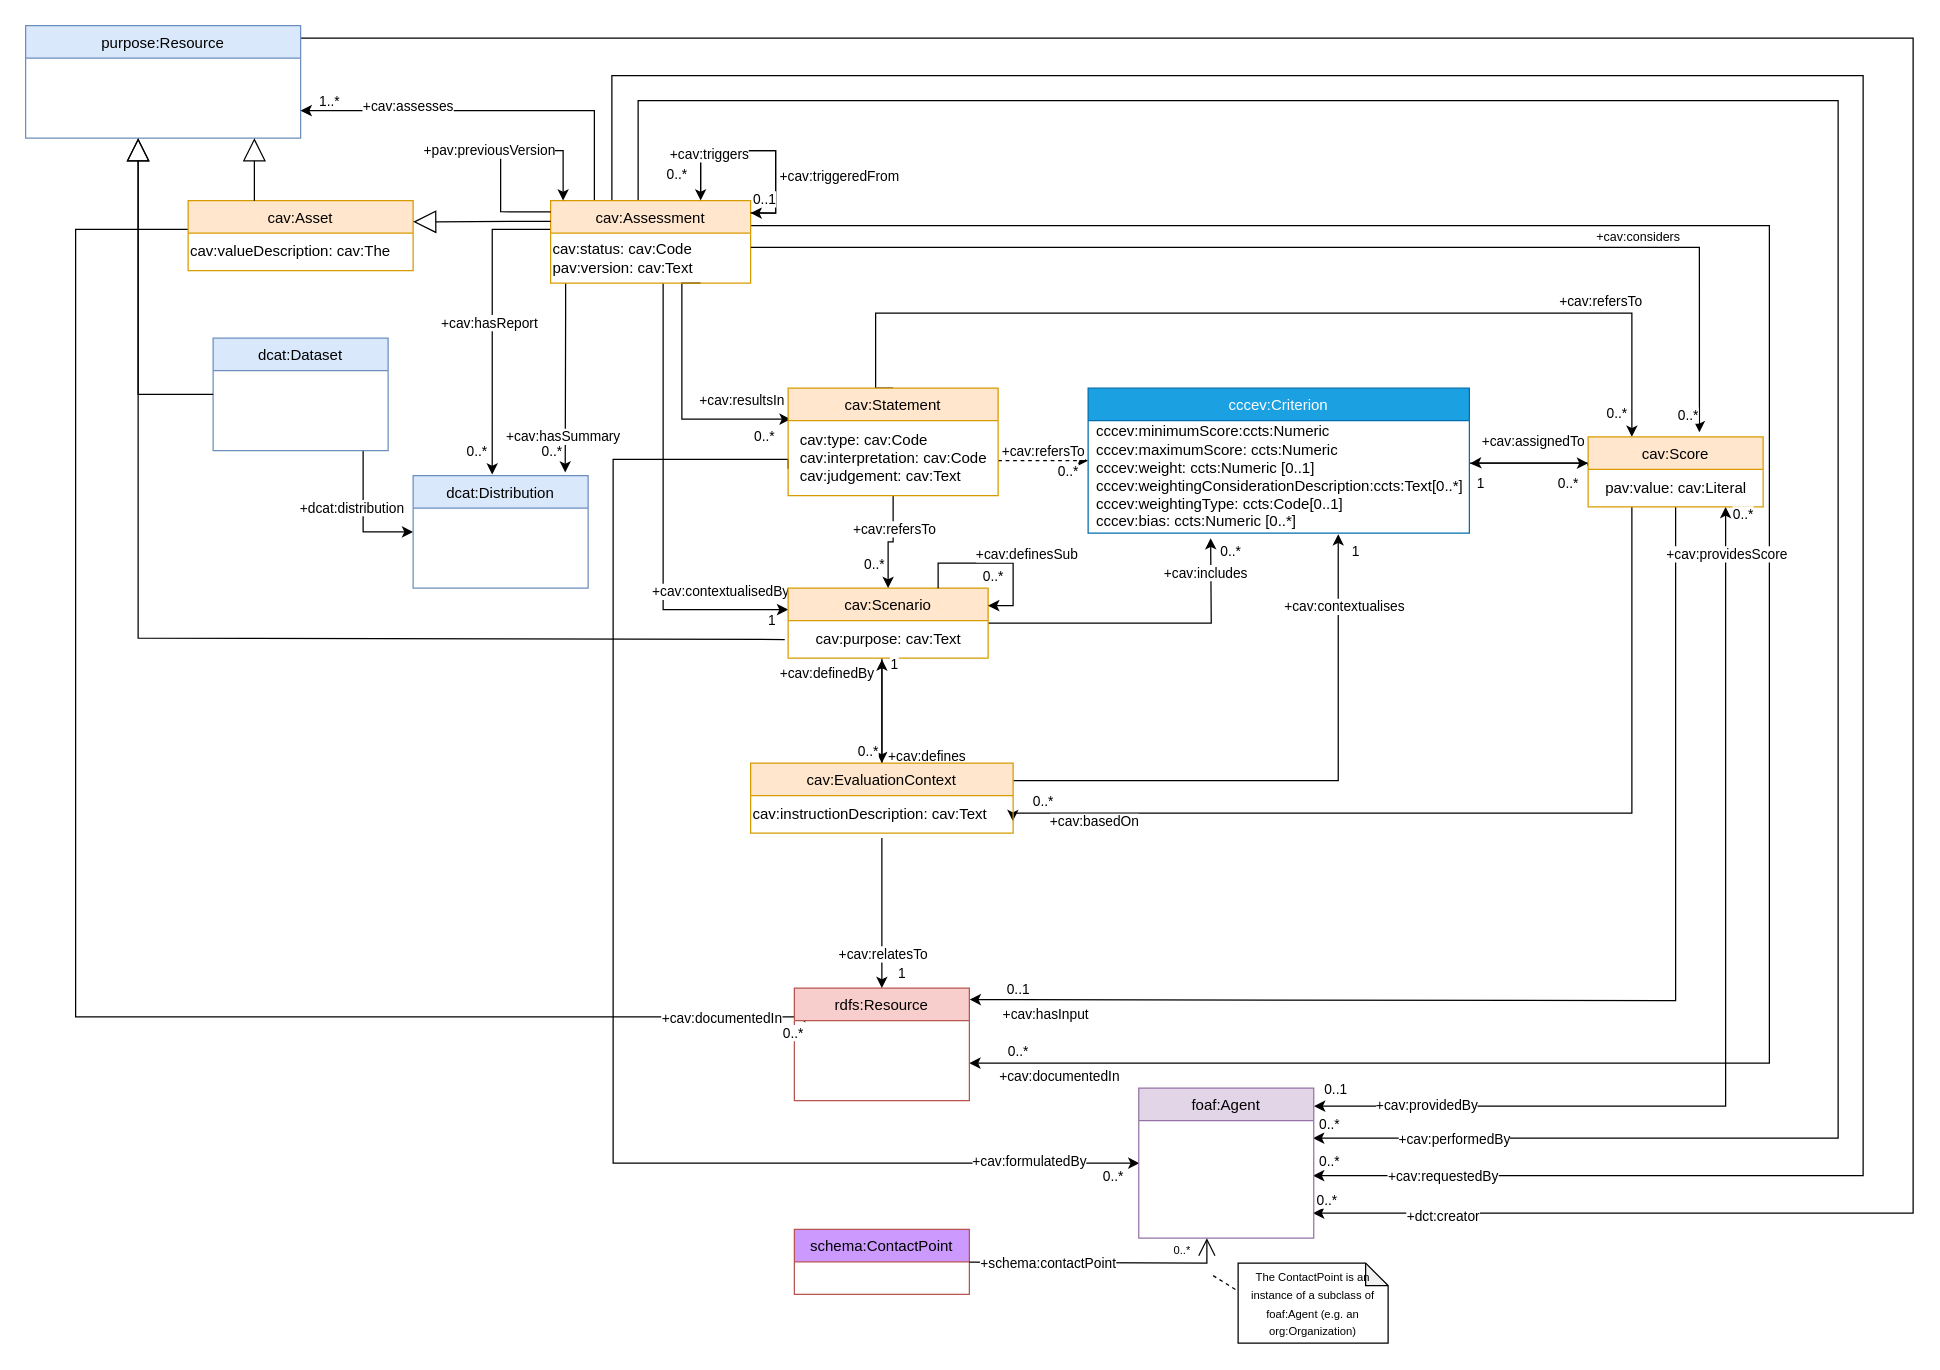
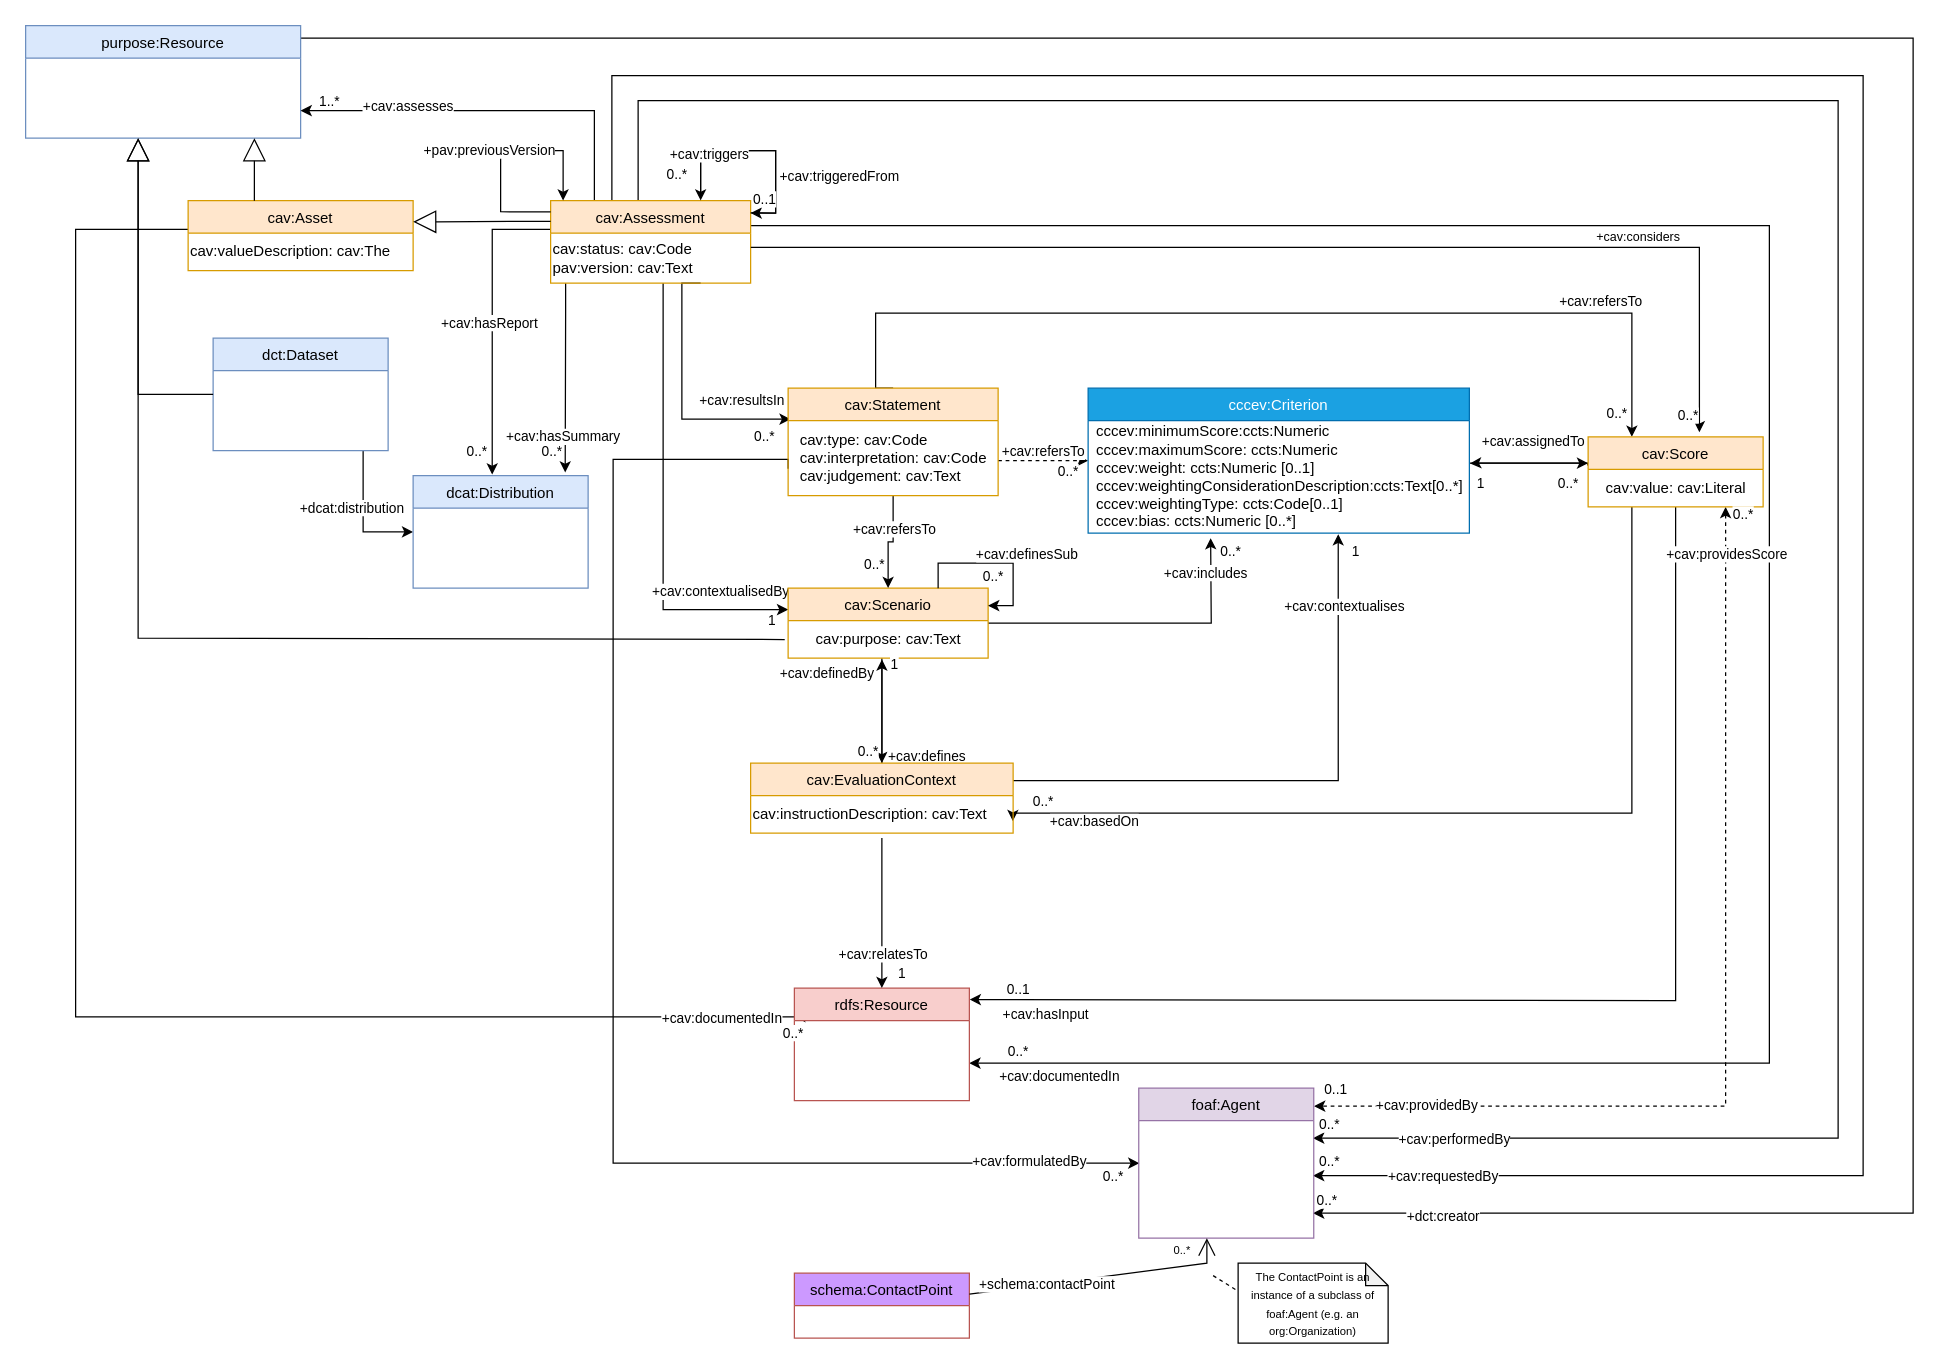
node "dcat:Dataset": label "dcat:Dataset" -> "dct:Dataset"
node "pav:value: cav:Literal": label "pav:value: cav:Literal" -> "cav:value: cav:Literal"
edge "cav:Score" -- "foaf:Agent": style solid -> dashed
node "schema:ContactPoint": moved (882, 1262) -> (882, 1306)
